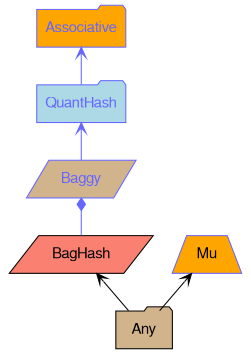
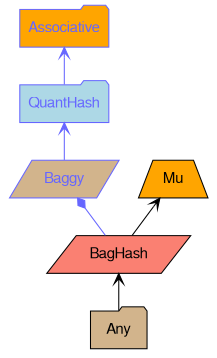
node "Mu": color #6666ff -> #000000
edge "Any" -> "Mu": now "BagHash" -> "Mu"
